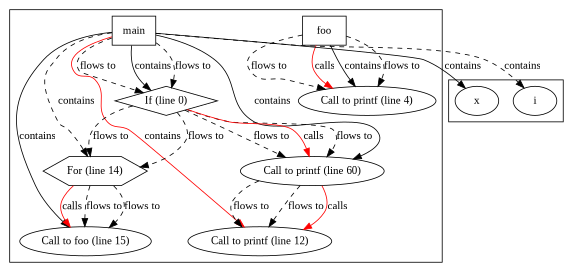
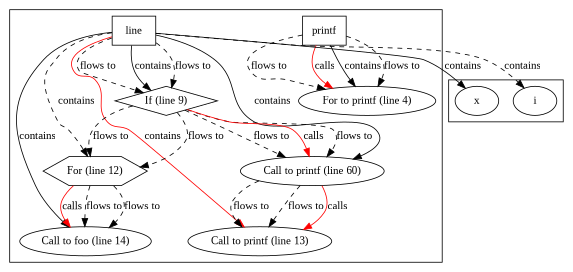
node "main": label "main" -> "line"
node "foo": label "foo" -> "printf"
node "If (line 0)": label "If (line 0)" -> "If (line 9)"
node "Call to printf (line 4)": label "Call to printf (line 4)" -> "For to printf (line 4)"
node "For (line 14)": label "For (line 14)" -> "For (line 12)"
node "Call to foo (line 15)": label "Call to foo (line 15)" -> "Call to foo (line 14)"
node "Call to printf (line 12)": label "Call to printf (line 12)" -> "Call to printf (line 13)"
